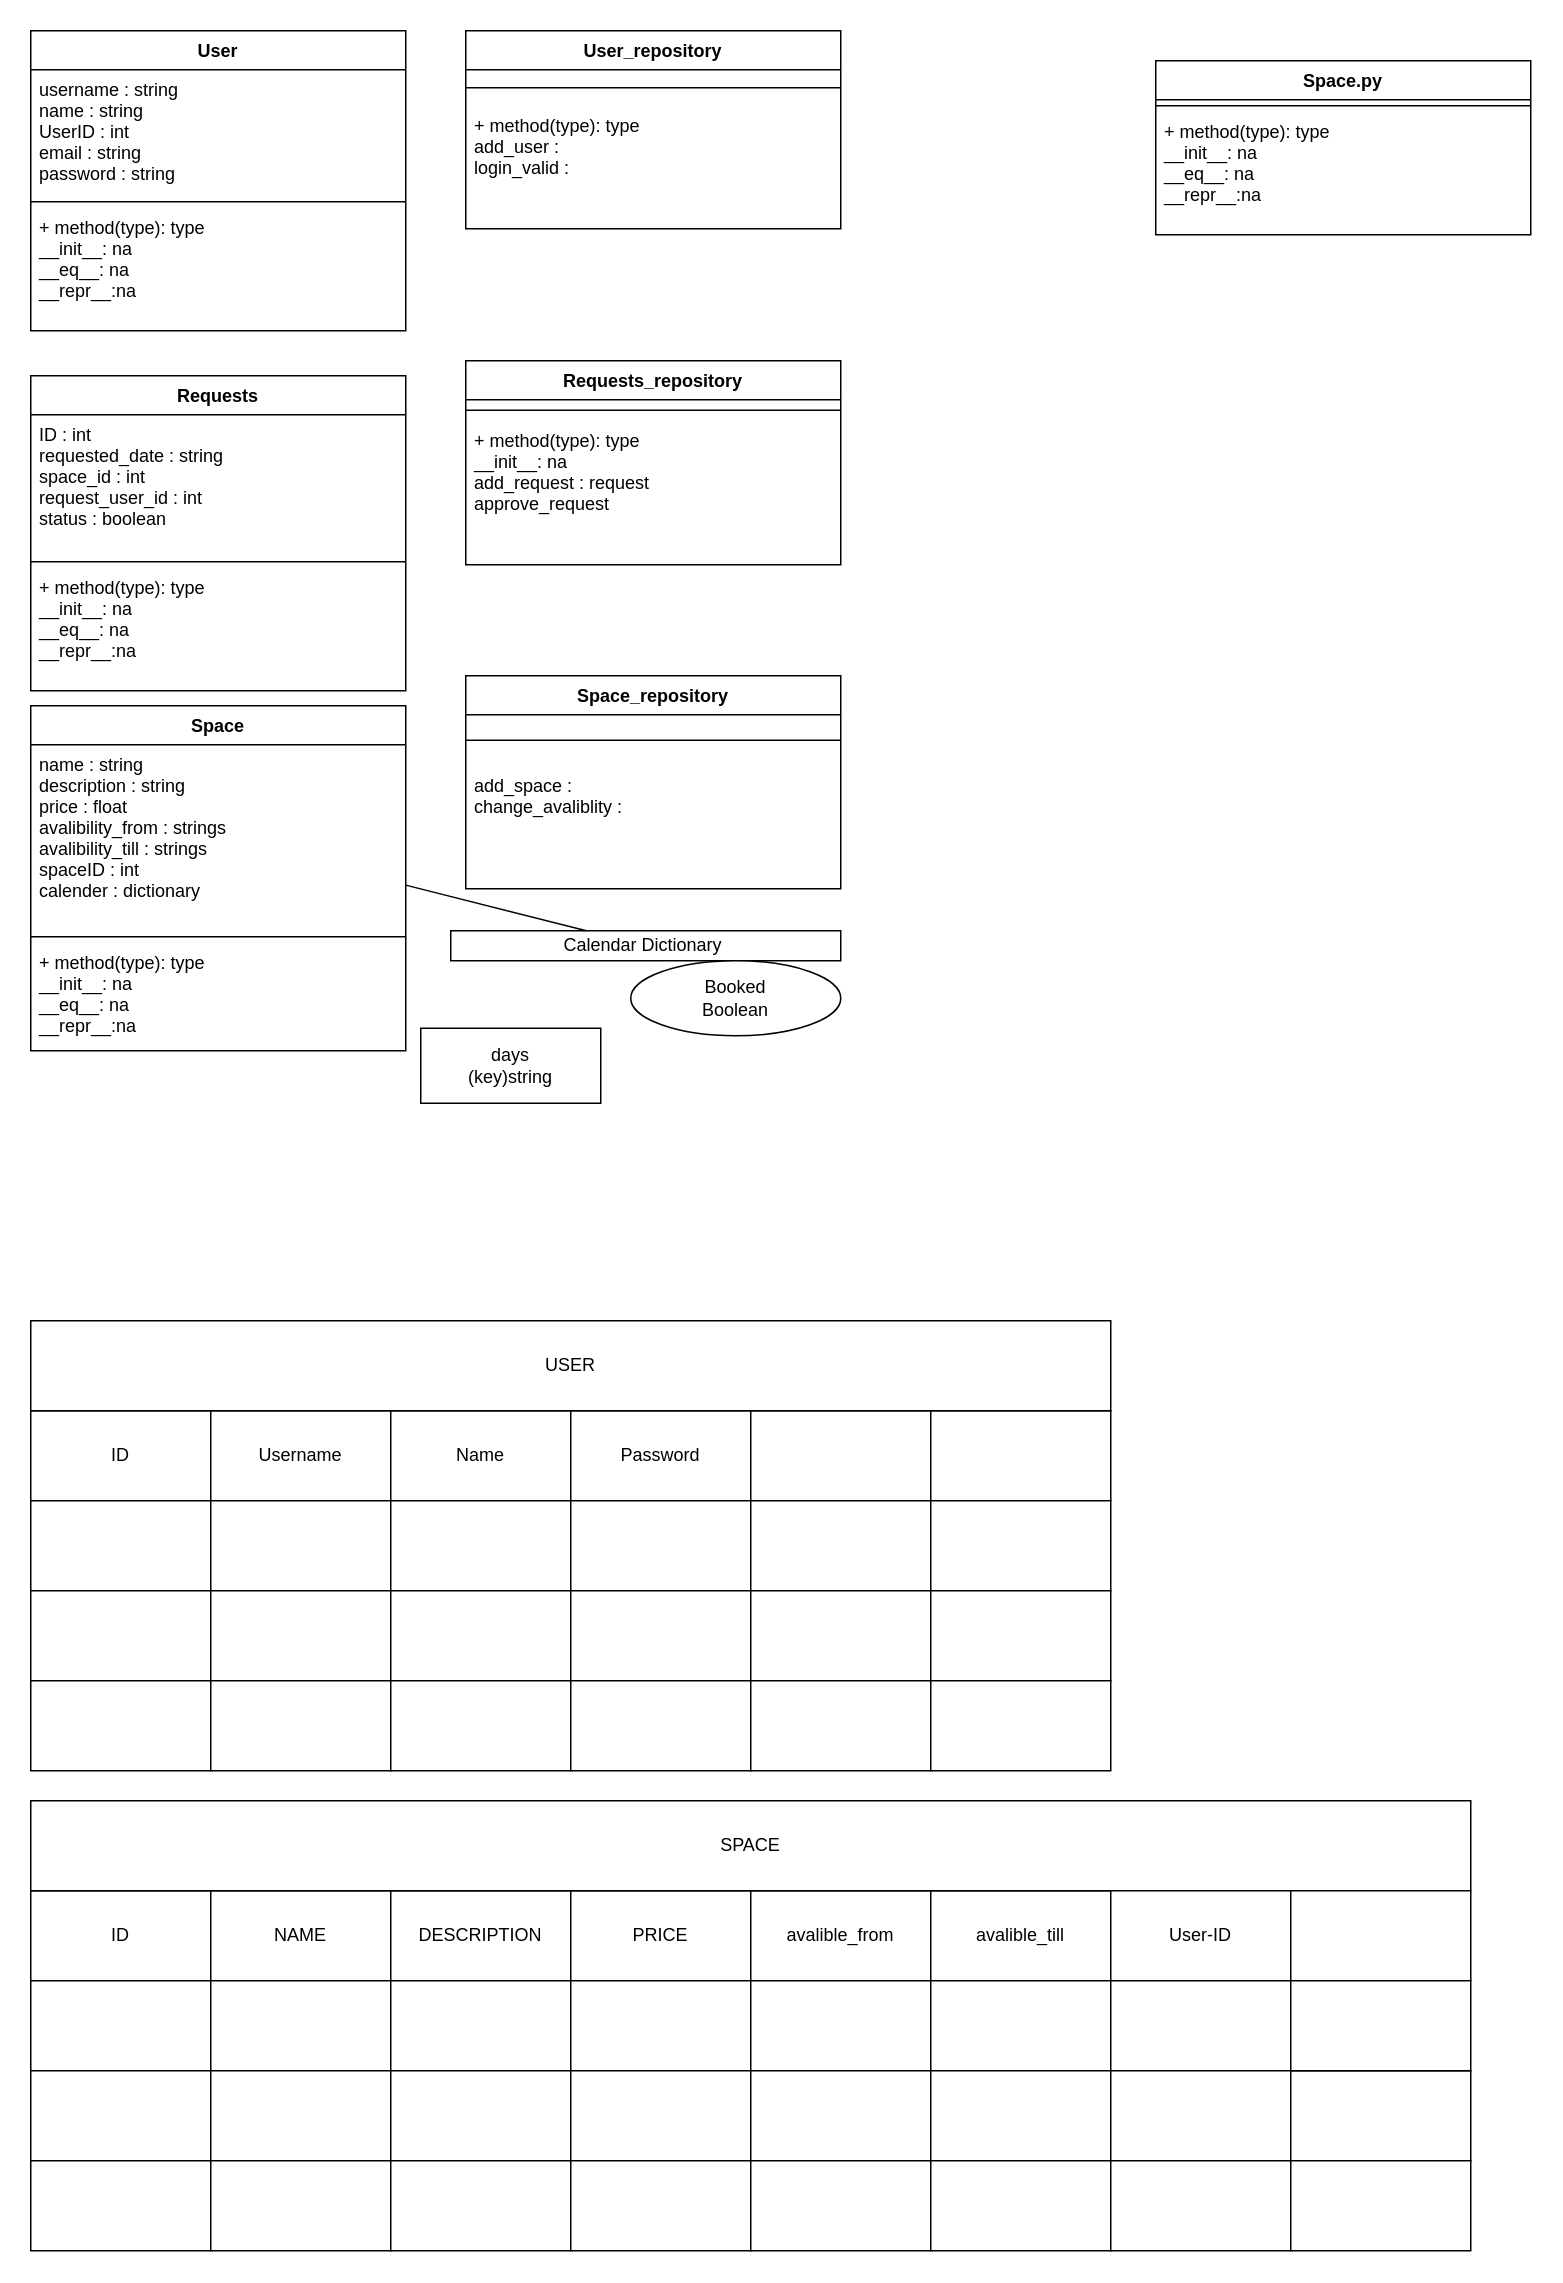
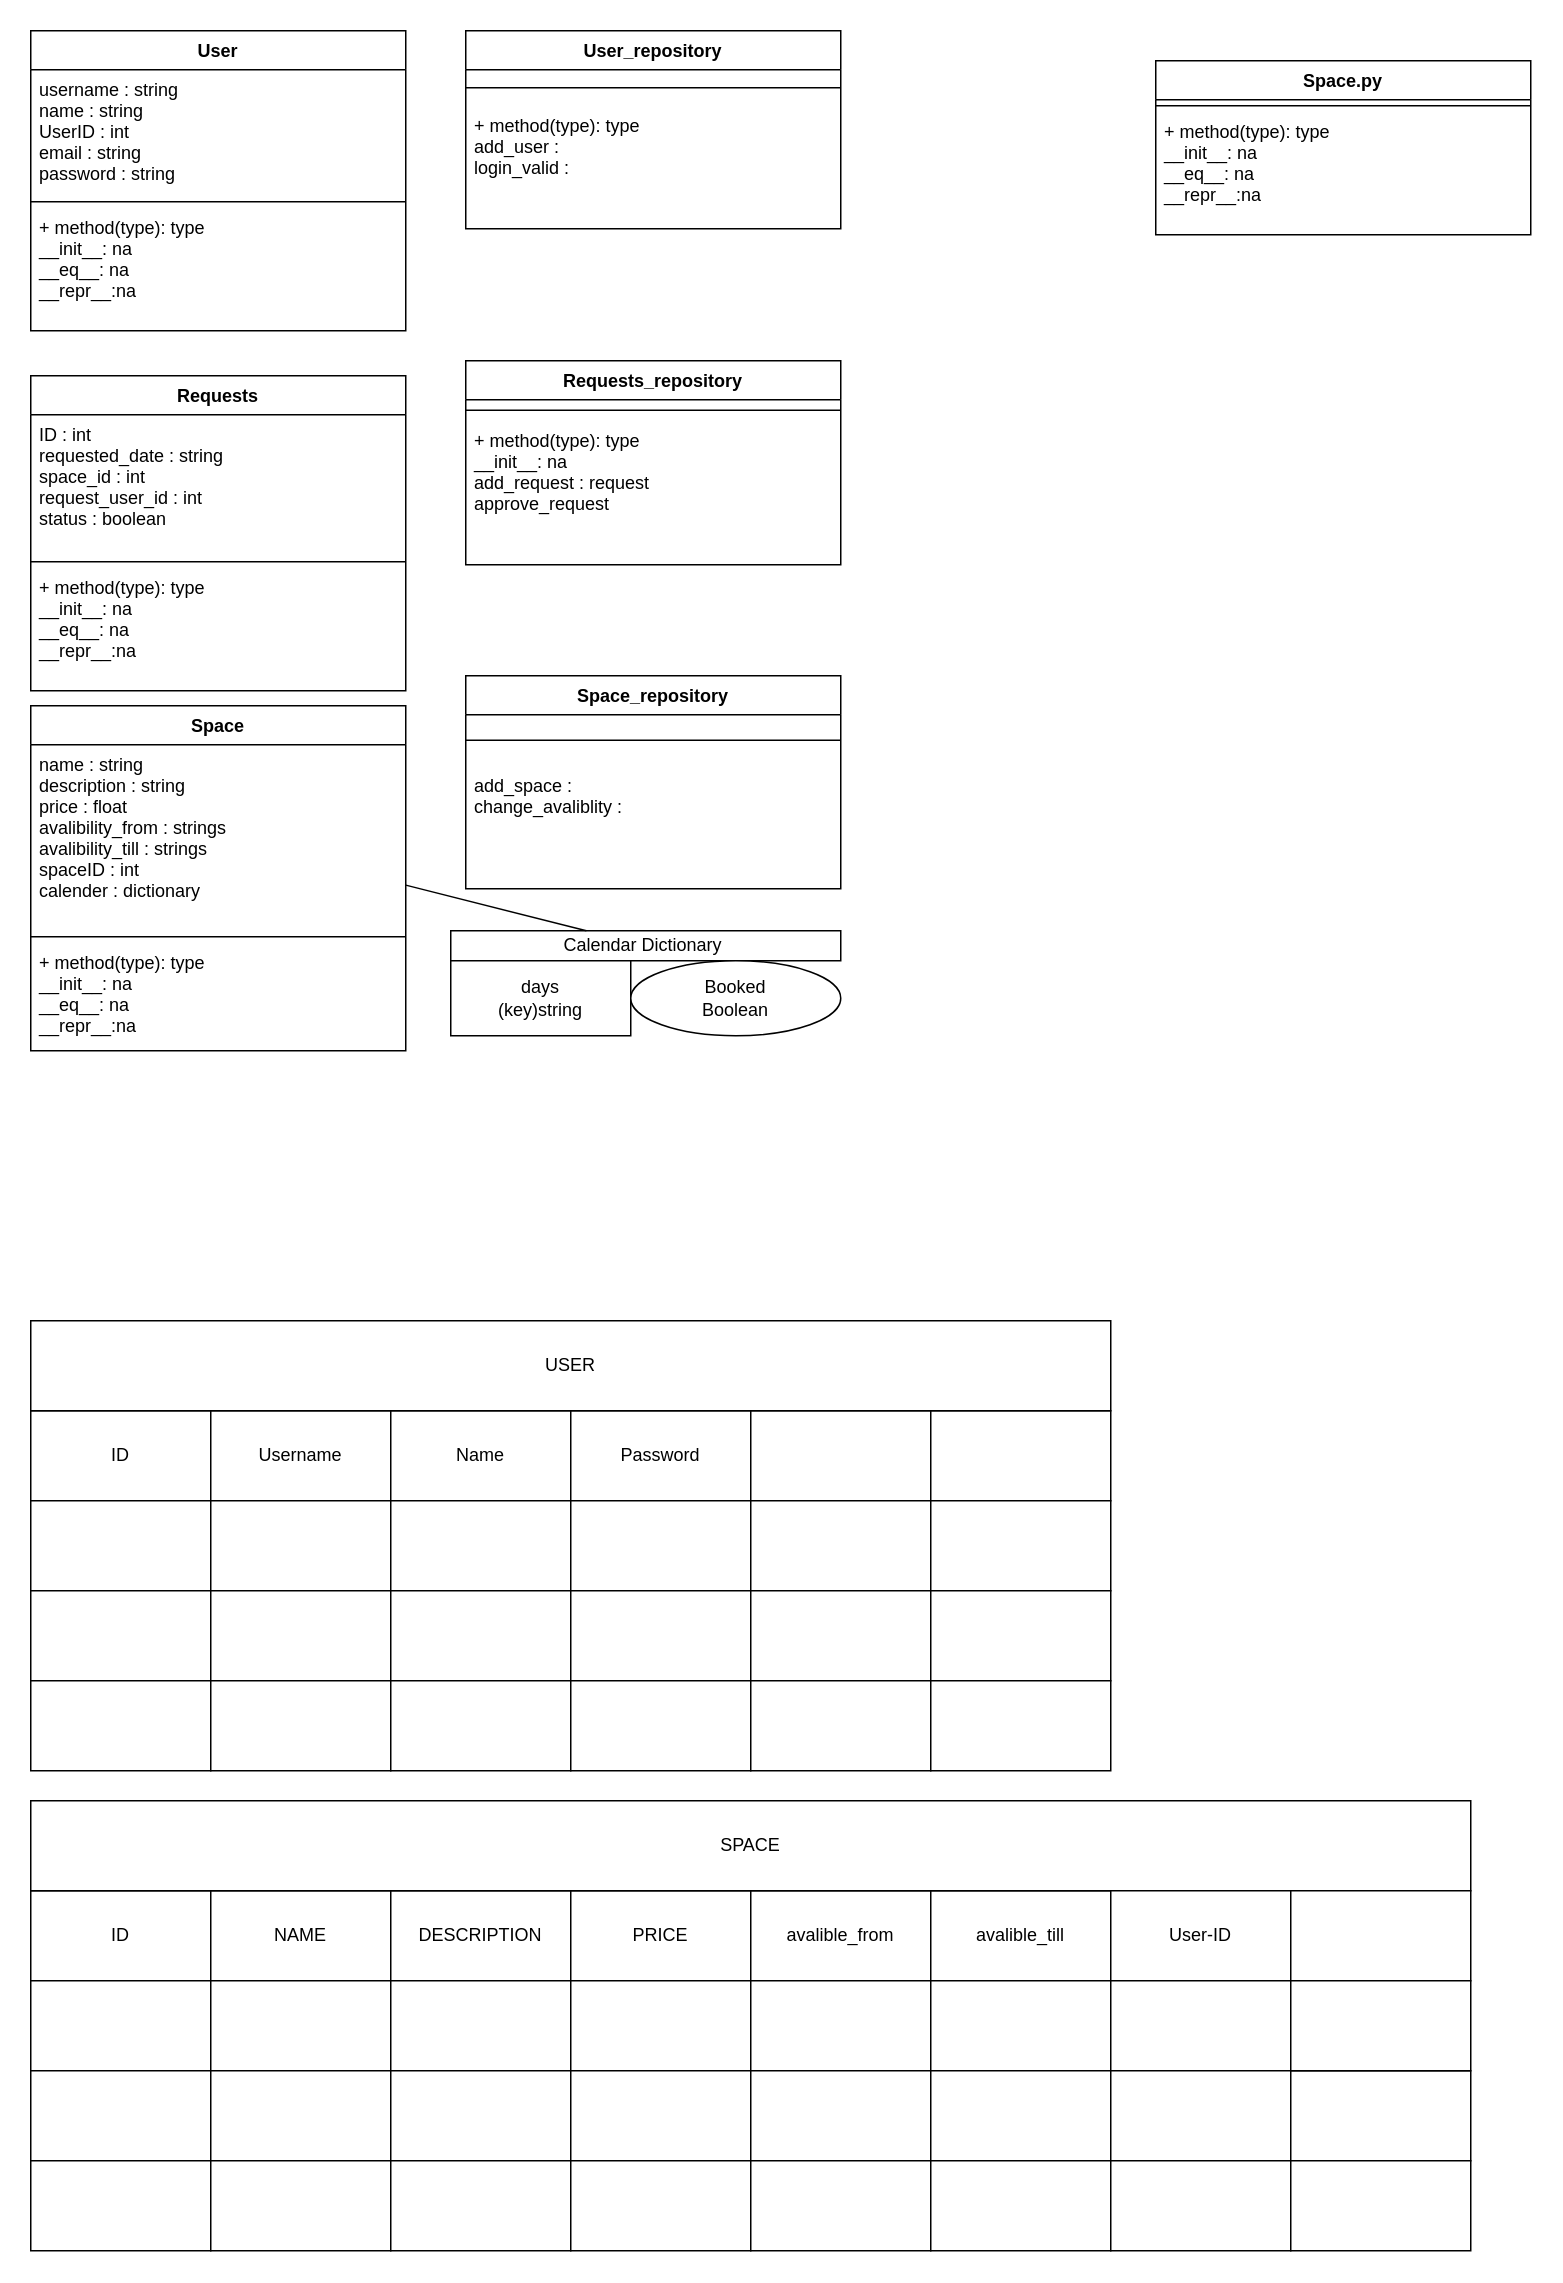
node "days (key)string": moved (511, 1066) -> (541, 998)
